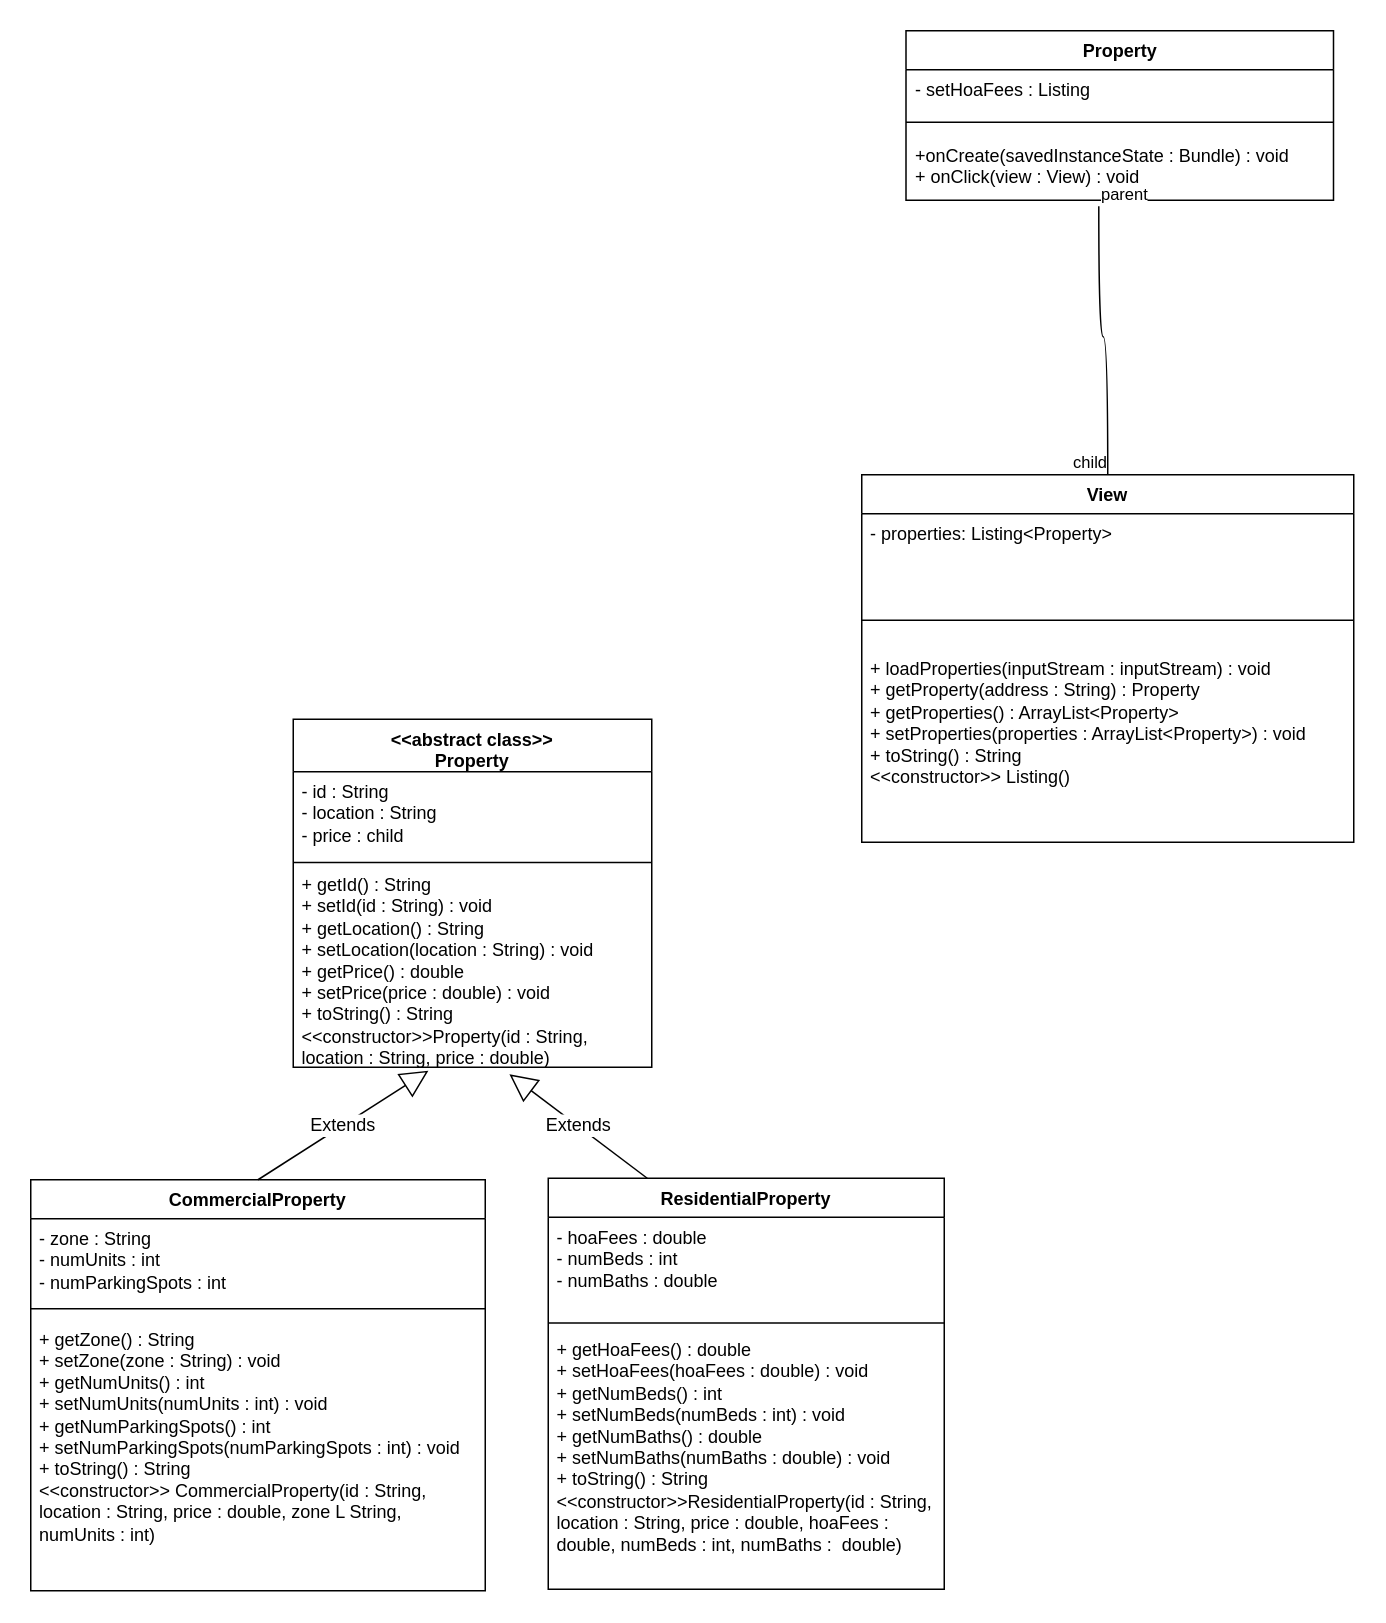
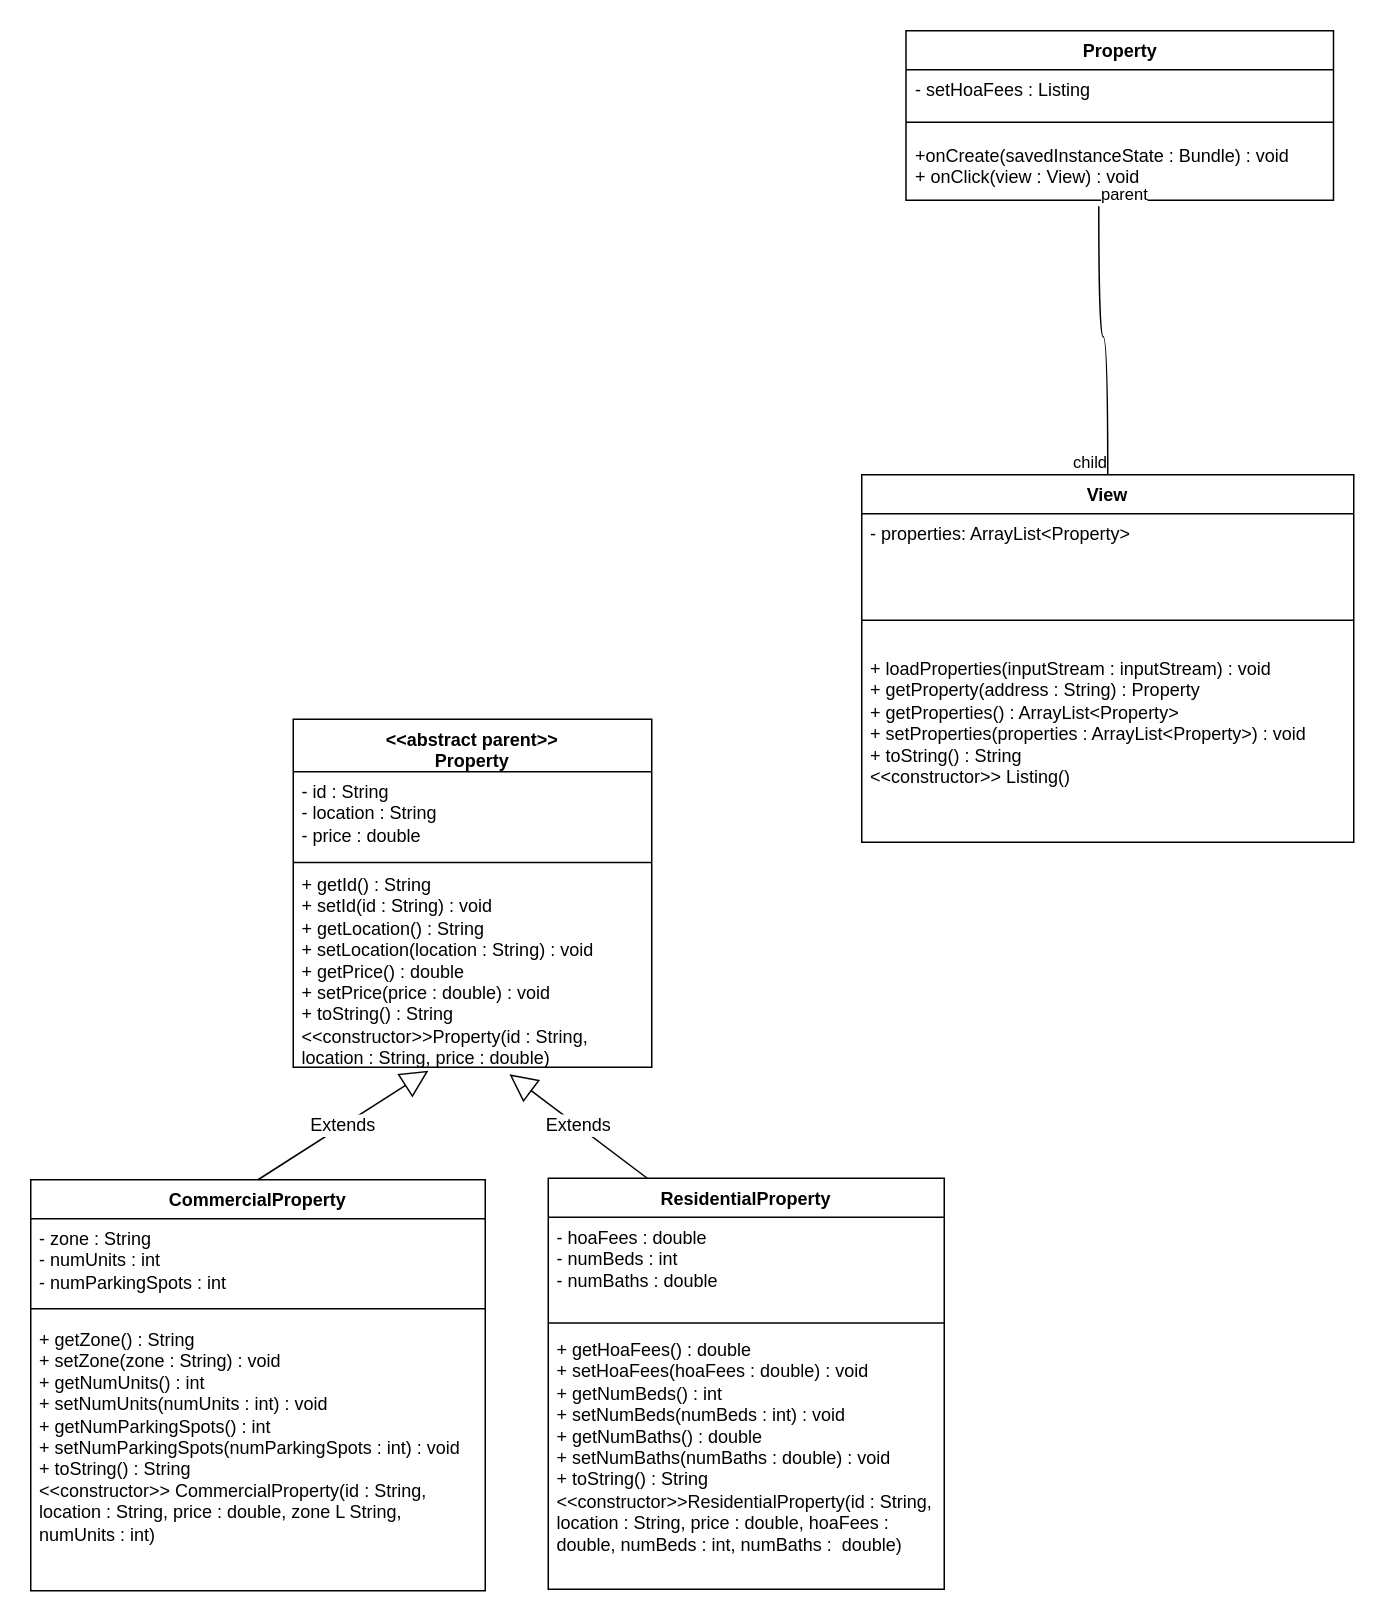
node "- properties: Listing<Property>": label "- properties: Listing<Property>" -> "- properties: ArrayList<Property>"
node "<<abstract class>> Property": label "<<abstract class>> Property" -> "<<abstract parent>> Property"
node "- id : String - location : String - price : child": label "- id : String - location : String - price : child" -> "- id : String - location : String - price : double"
